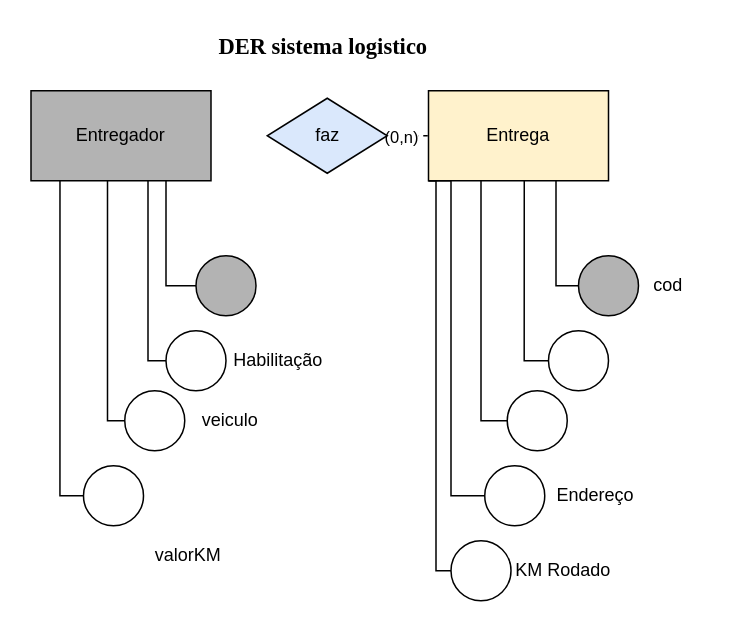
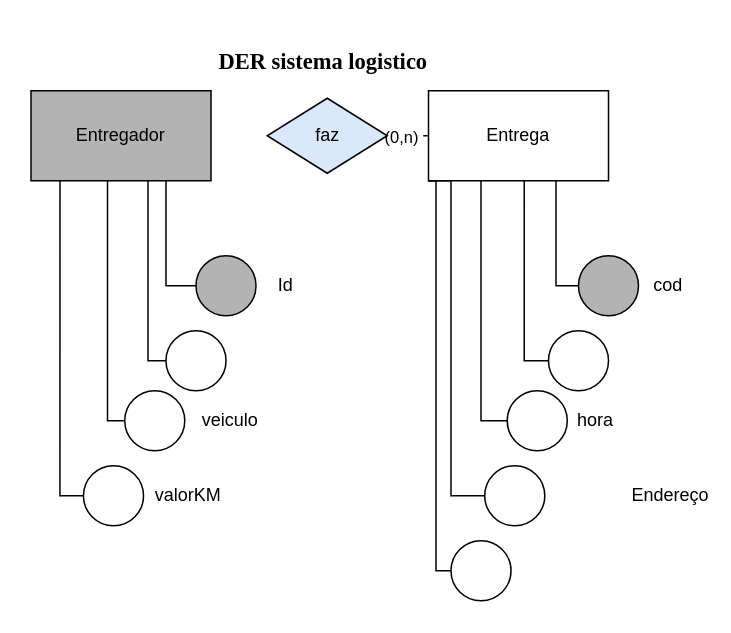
node "DER sistema logistico": moved (323, 46) -> (323, 61)
node "Entrega": fillcolor #fff2cc -> #ffffff
node "Id": added
node "Habilitação": removed
node "hora": added
node "Endereço": moved (596, 496) -> (671, 496)
node "valorKM": moved (188, 556) -> (188, 496)
node "KM Rodado": removed
